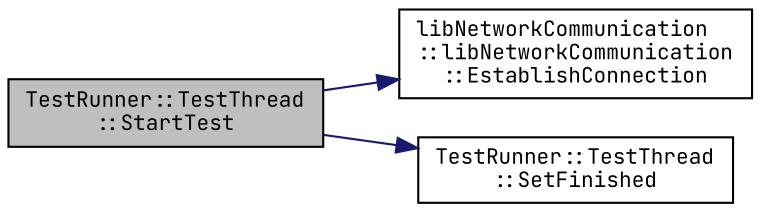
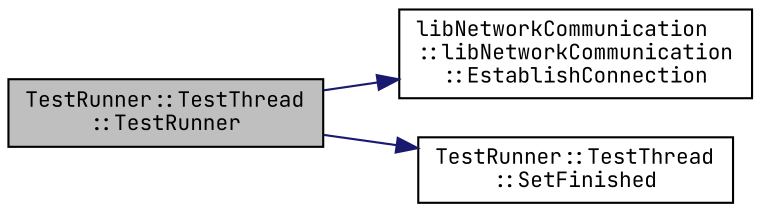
node "TestRunner::TestThread ::StartTest": label "TestRunner::TestThread ::StartTest" -> "TestRunner::TestThread ::TestRunner"
